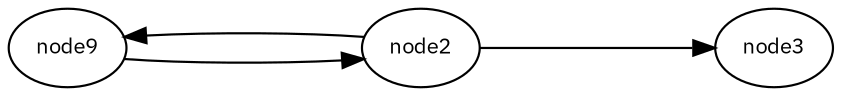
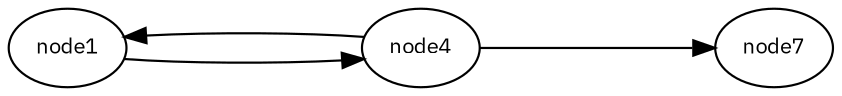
node "node9": label "node9" -> "node1"
node "node2": label "node2" -> "node4"
node "node3": label "node3" -> "node7"
